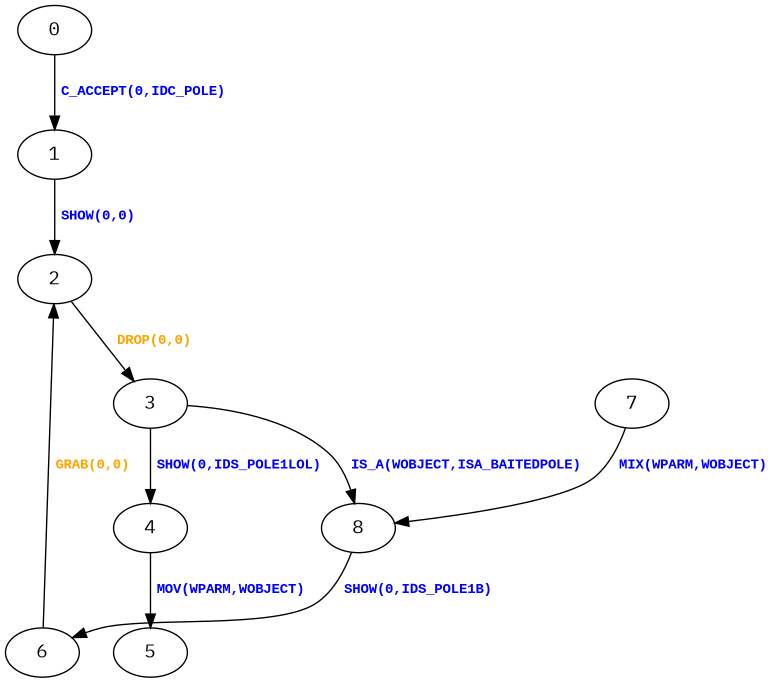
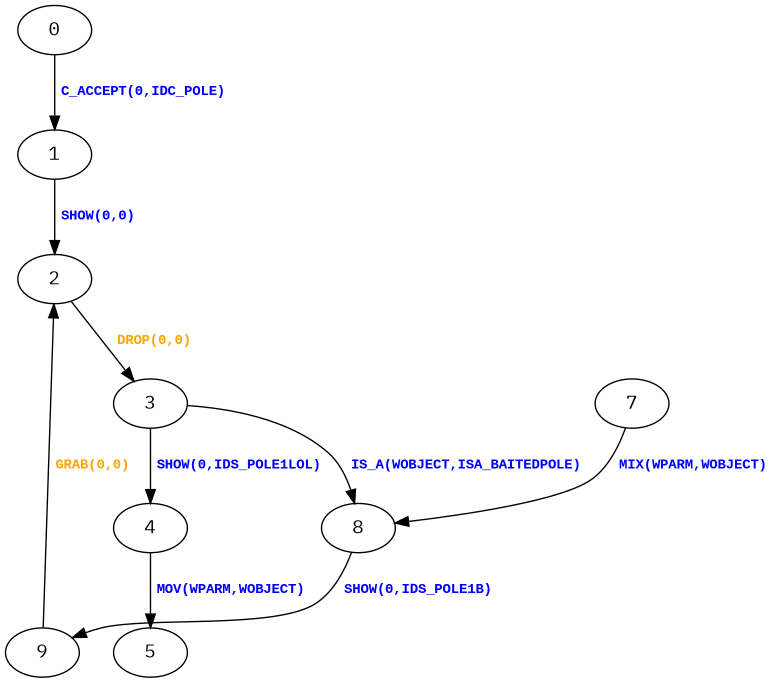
node "6": label "6" -> "9"
